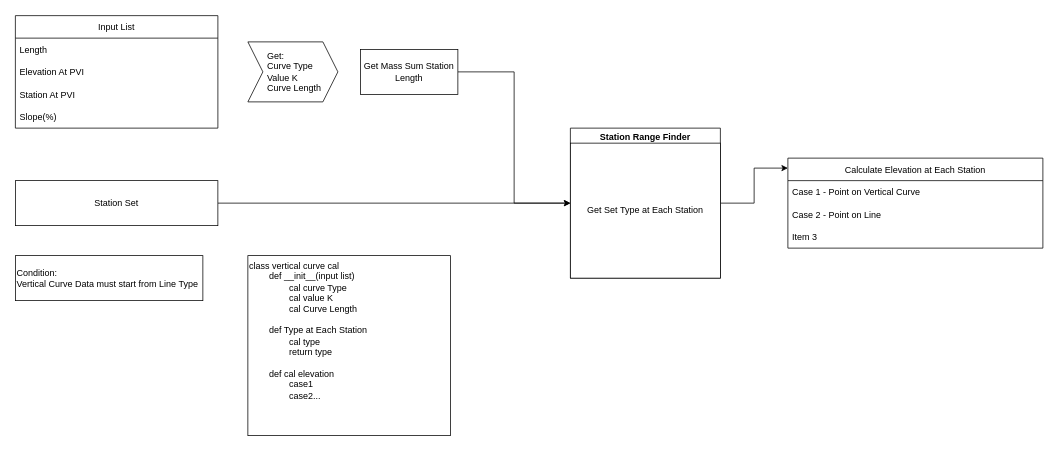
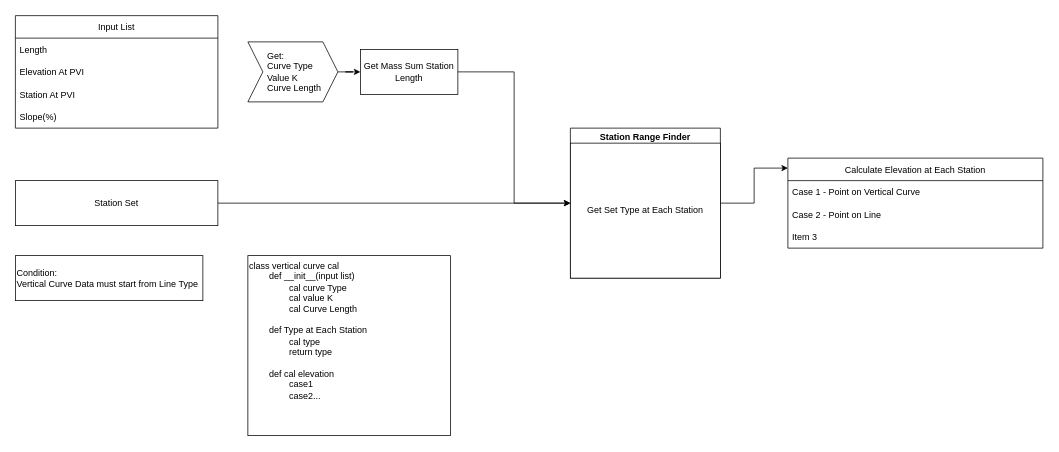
edge "Get: Curve Type Value K Curve Length" -> "Get Mass Sum Station Length": added
